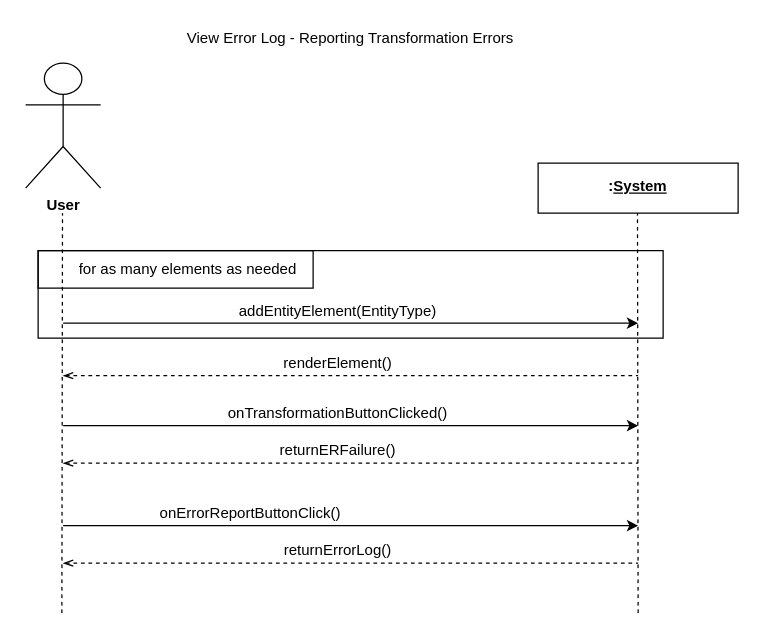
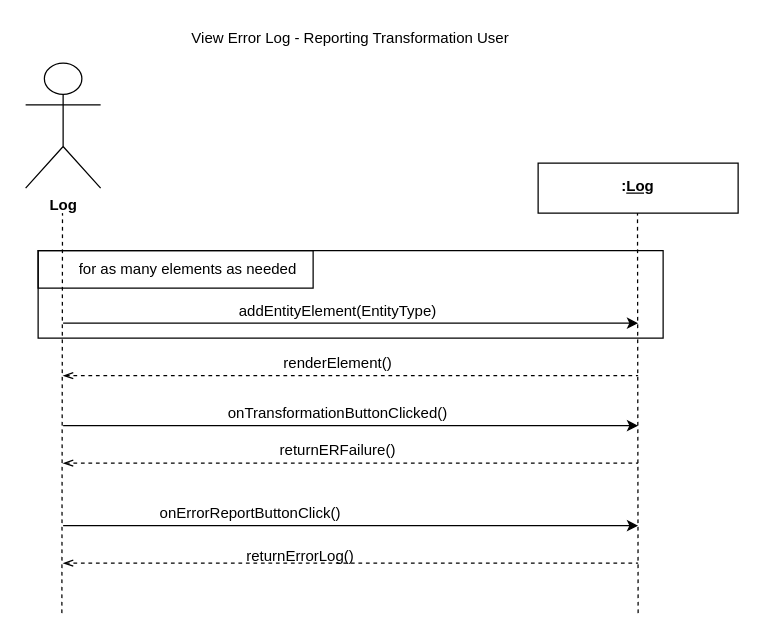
node "View Error Log - Reporting Transformation Errors": label "View Error Log - Reporting Transformation Errors" -> "View Error Log - Reporting Transformation User"
node ":System": label ":System" -> ":Log"
node "User": label "User" -> "Log"
node "returnErrorLog()": moved (338, 551) -> (301, 557)
